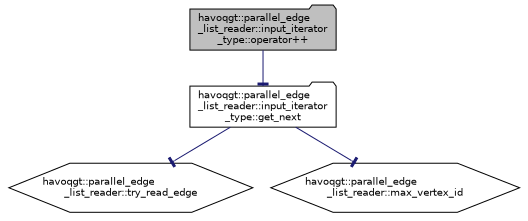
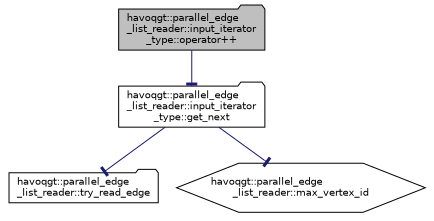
node "havoqgt::parallel_edge _list_reader::try_read_edge": shape hexagon -> folder
